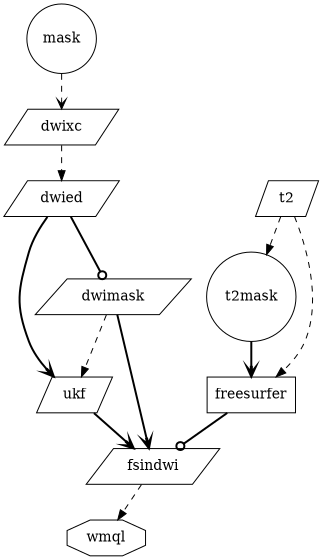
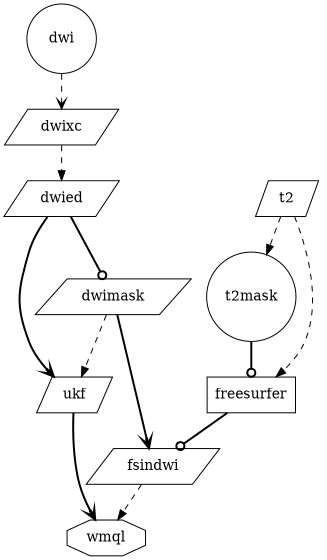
node "mask": label "mask" -> "dwi"
edge "t2mask" -> "freesurfer": arrowhead vee -> odot
edge "ukf" -> "fsindwi": now "ukf" -> "wmql"
